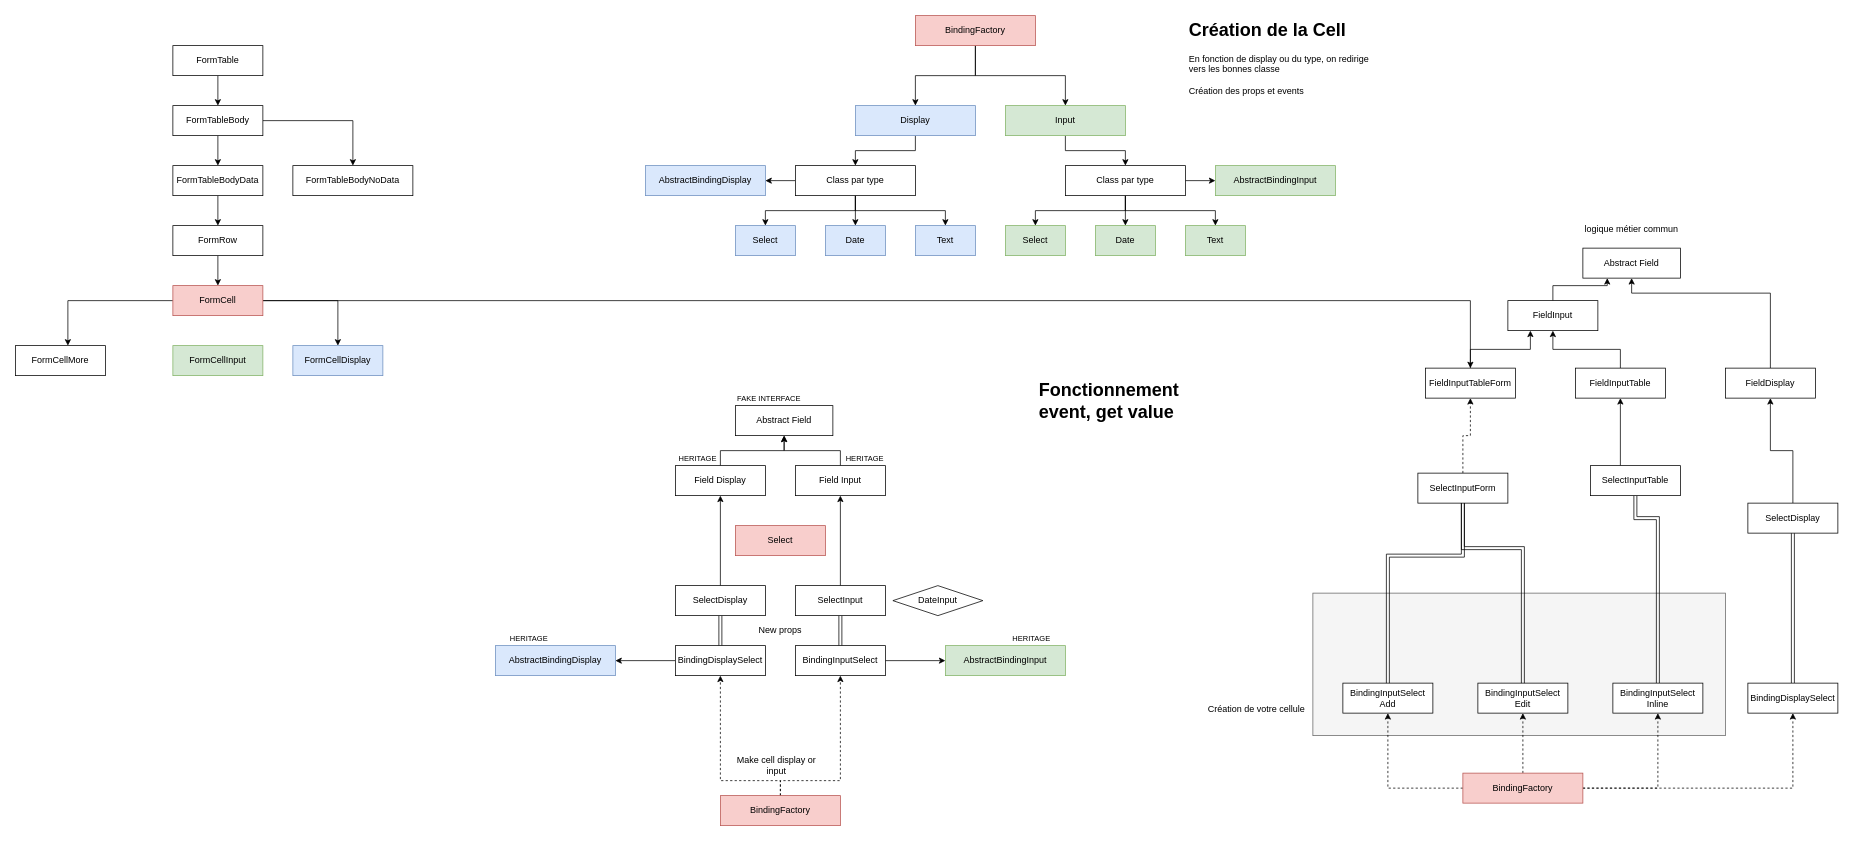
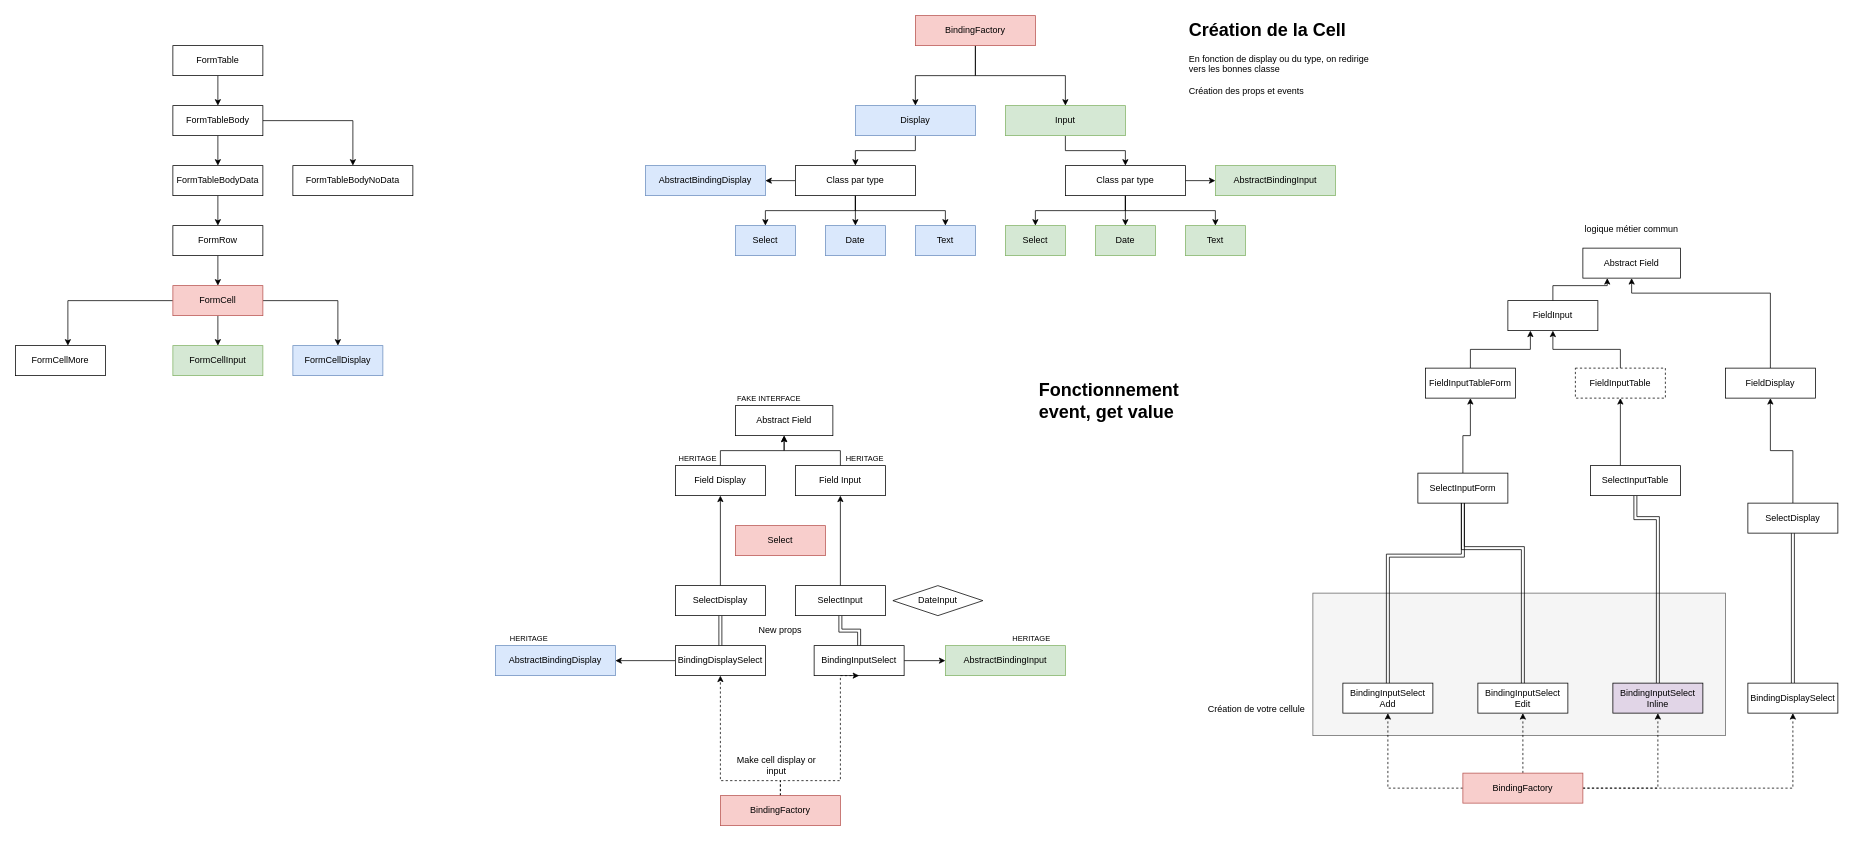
edge "FormCell" -> "FieldInputTableForm": now "FormCell" -> "FormCellInput"
node "FieldInputTable": style solid -> dashed
edge "SelectInputForm" -> "FieldInputTableForm": style dashed -> solid
node "BindingInputSelect": moved (840, 660) -> (859, 660)
node "BindingInputSelect Inline": fillcolor #ffffff -> #e1d5e7
